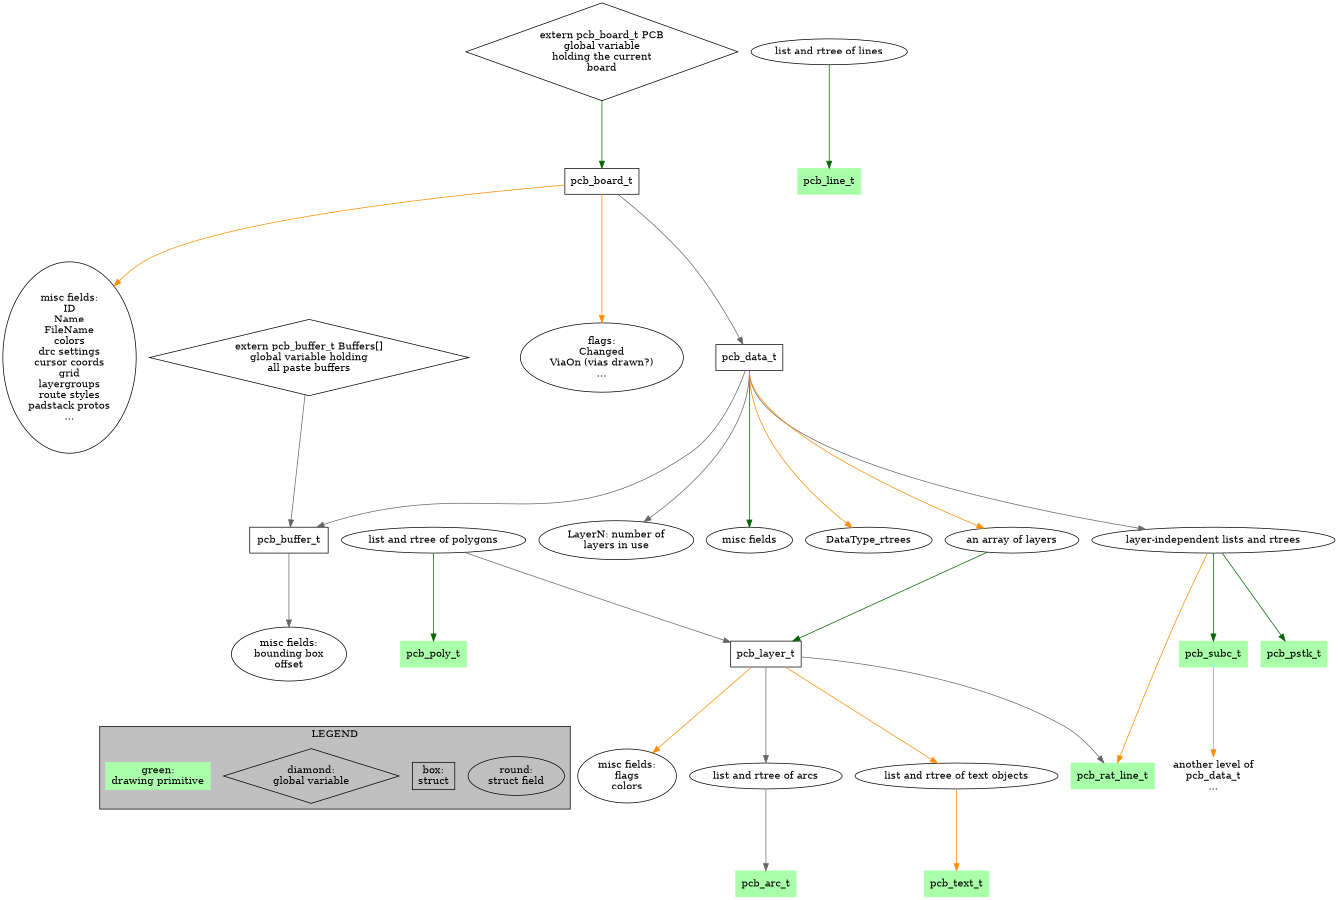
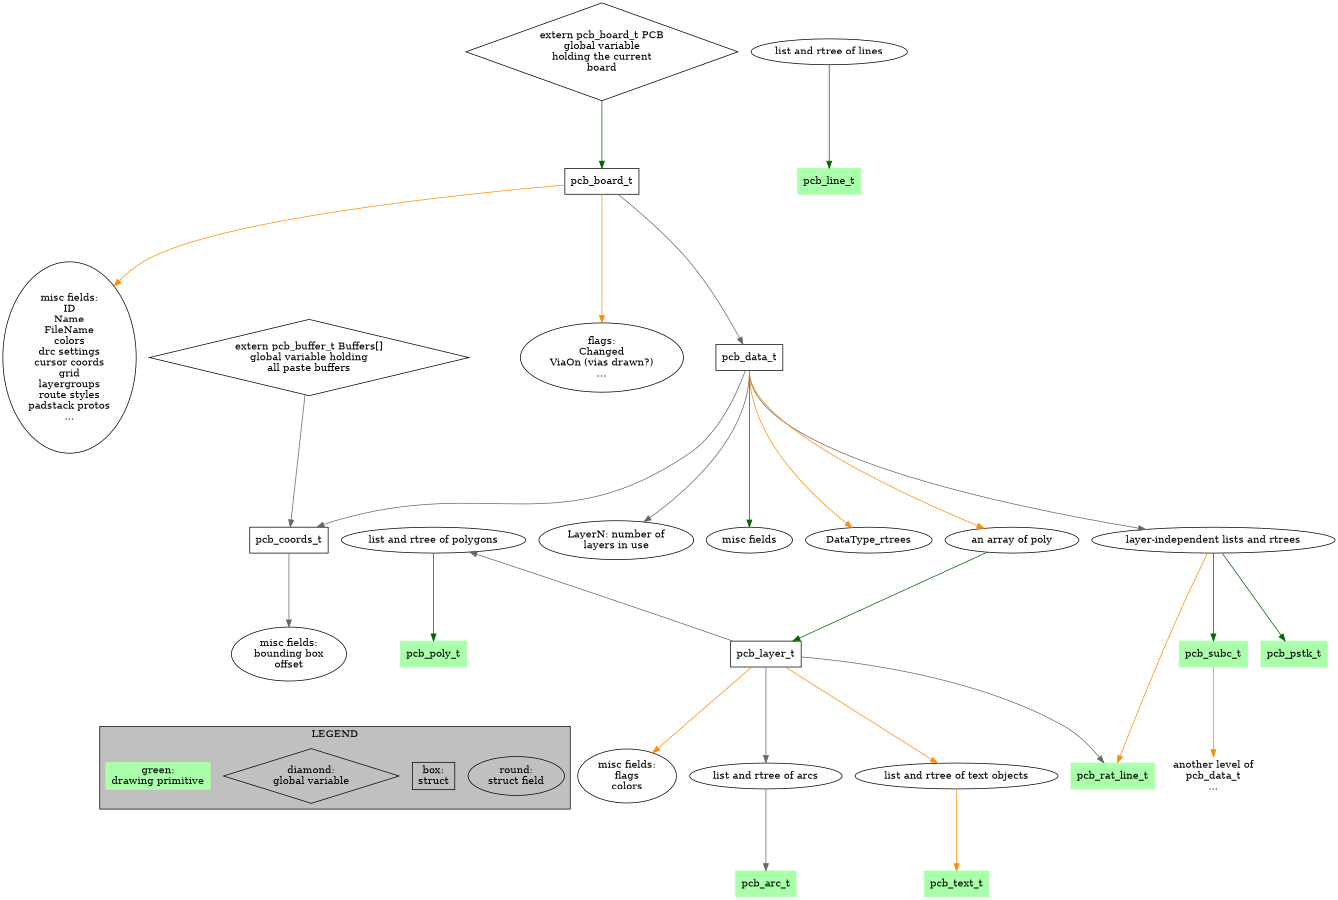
node "pcb_buffer_t": label "pcb_buffer_t" -> "pcb_coords_t"
node "an array of layers": label "an array of layers" -> "an array of poly"
edge "list and rtree of polygons" -> "pcb_layer_t": reversed
